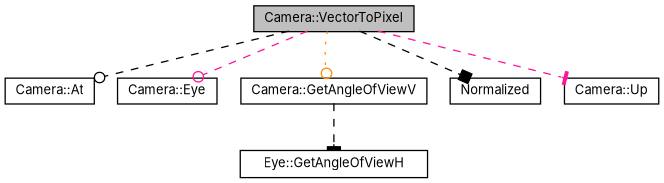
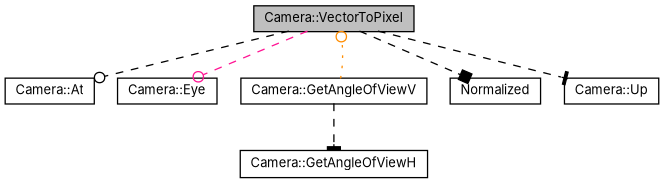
edge "Camera::VectorToPixel" -> "Camera::GetAngleOfViewV": reversed
edge "Camera::VectorToPixel" -> "Camera::Up": color deeppink -> black
node "Eye::GetAngleOfViewH": label "Eye::GetAngleOfViewH" -> "Camera::GetAngleOfViewH"
